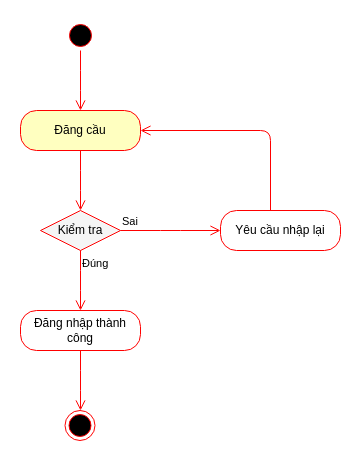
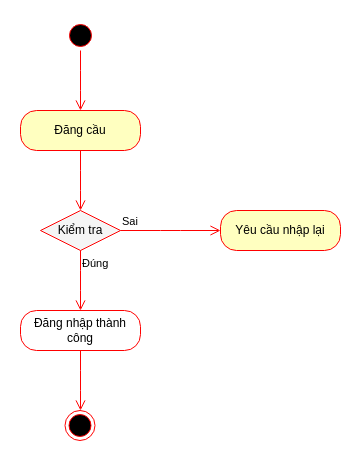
edge "Yêu cầu nhập lại" -> "Đăng cầu": removed
node "Yêu cầu nhập lại": fillcolor #ffffff -> #ffffc0
